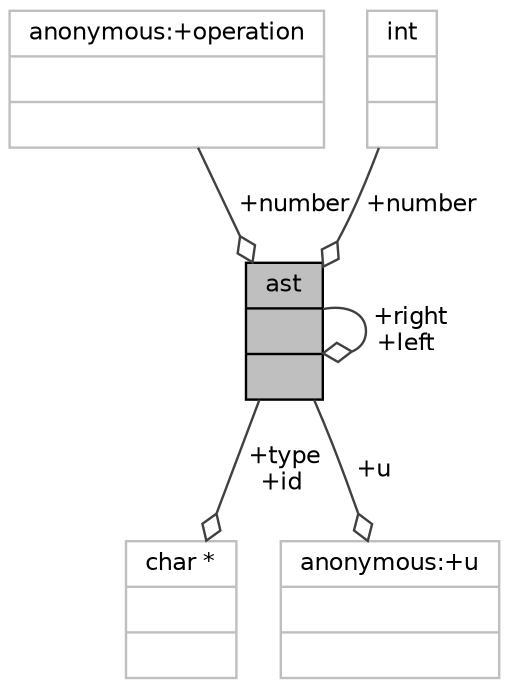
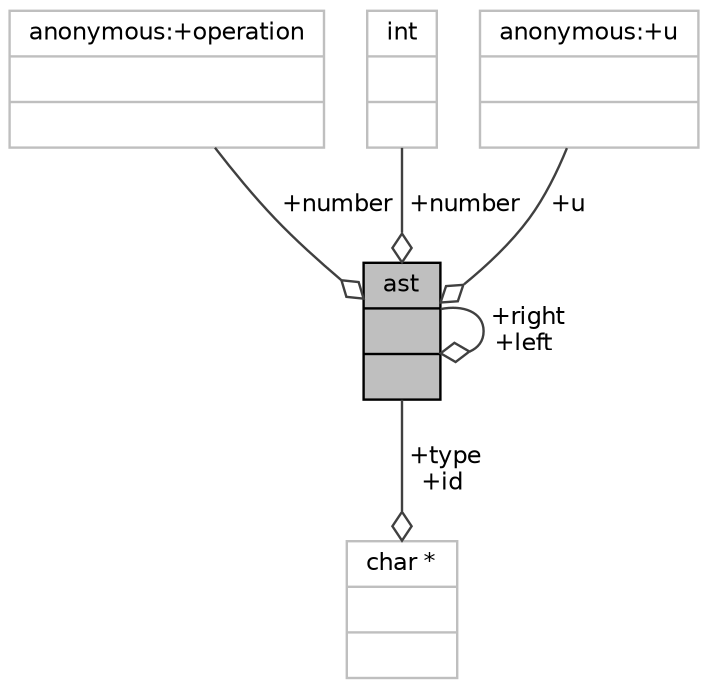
edge "ast" -> "anonymous:+u": reversed
